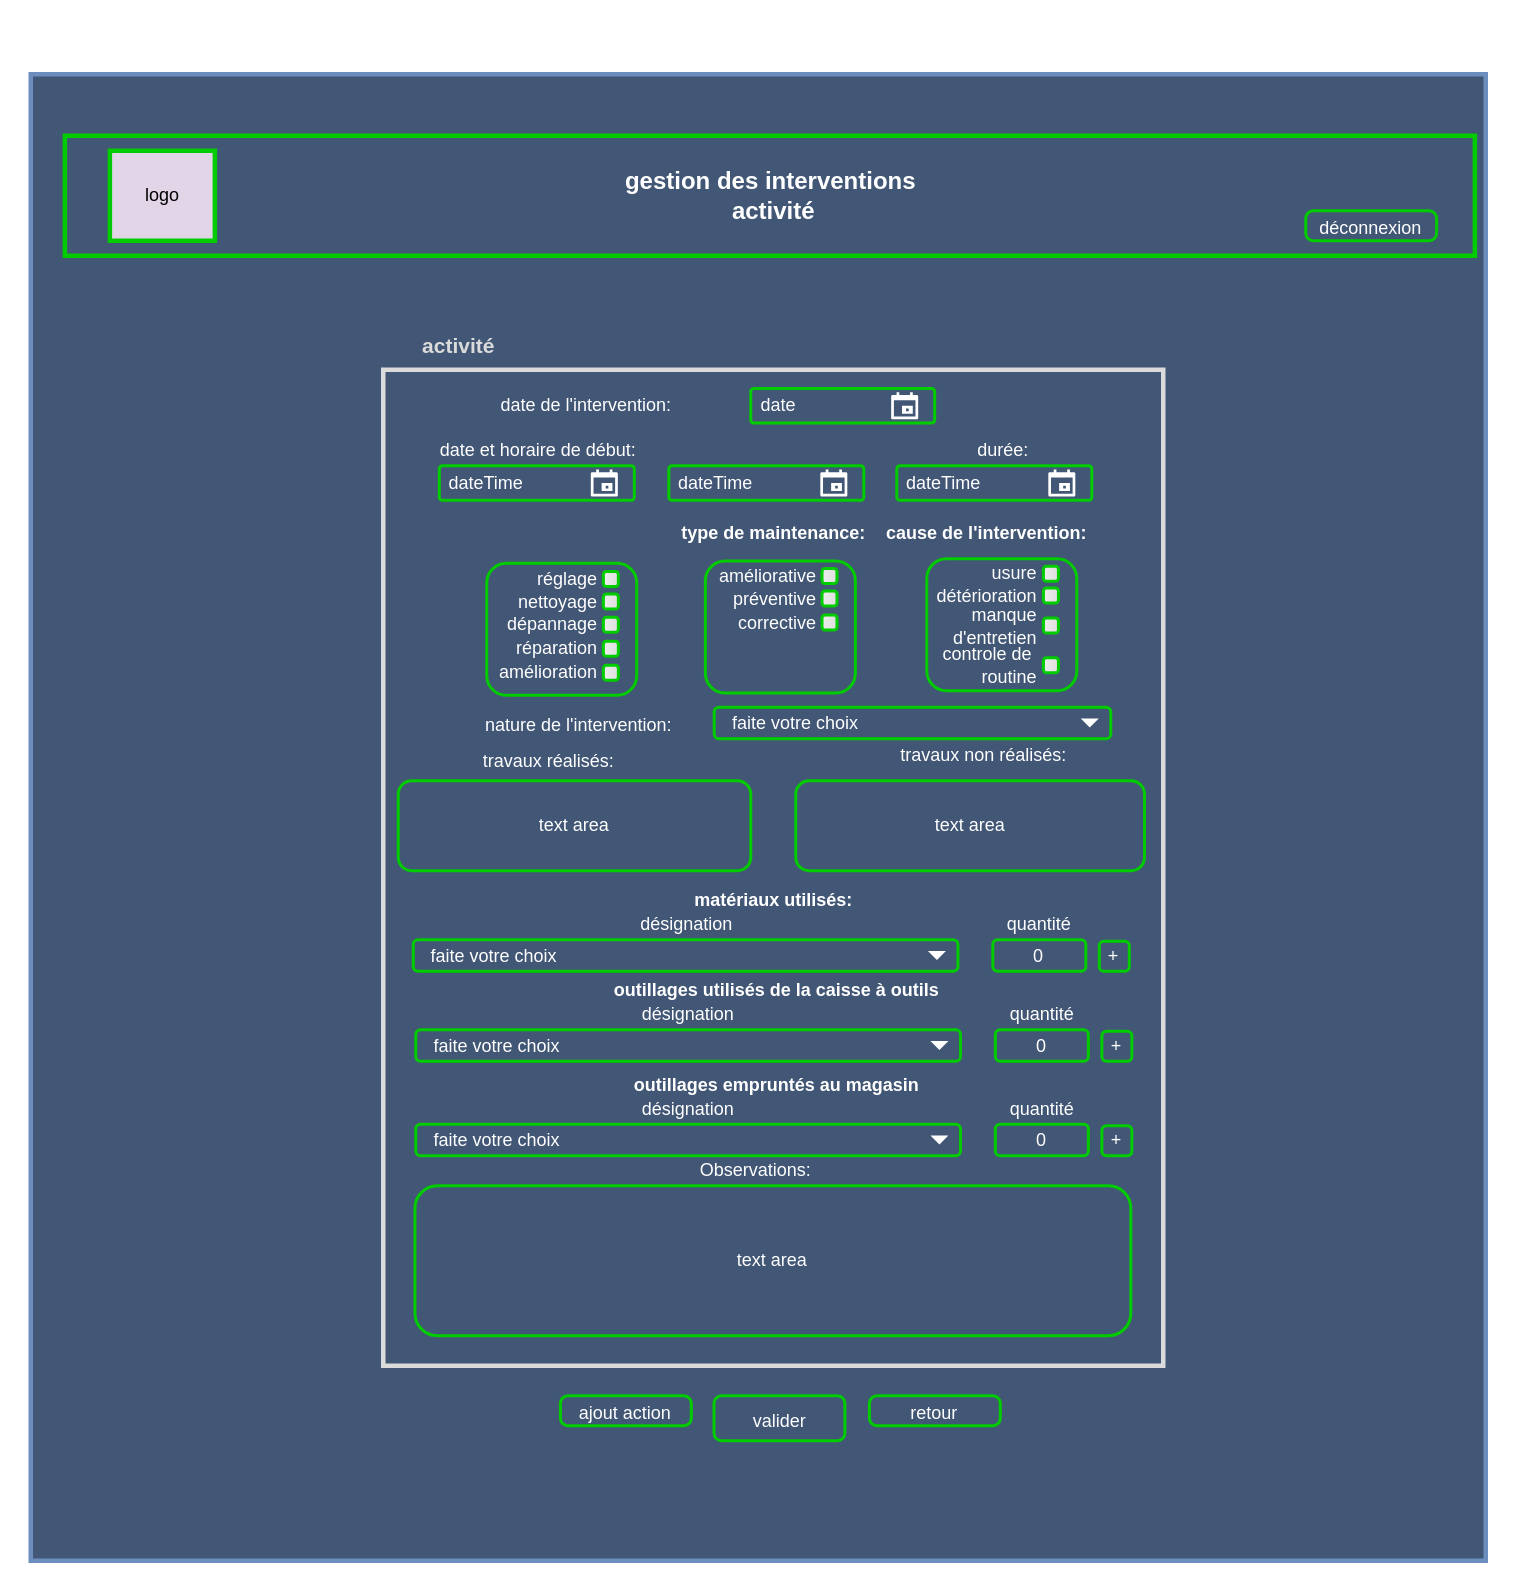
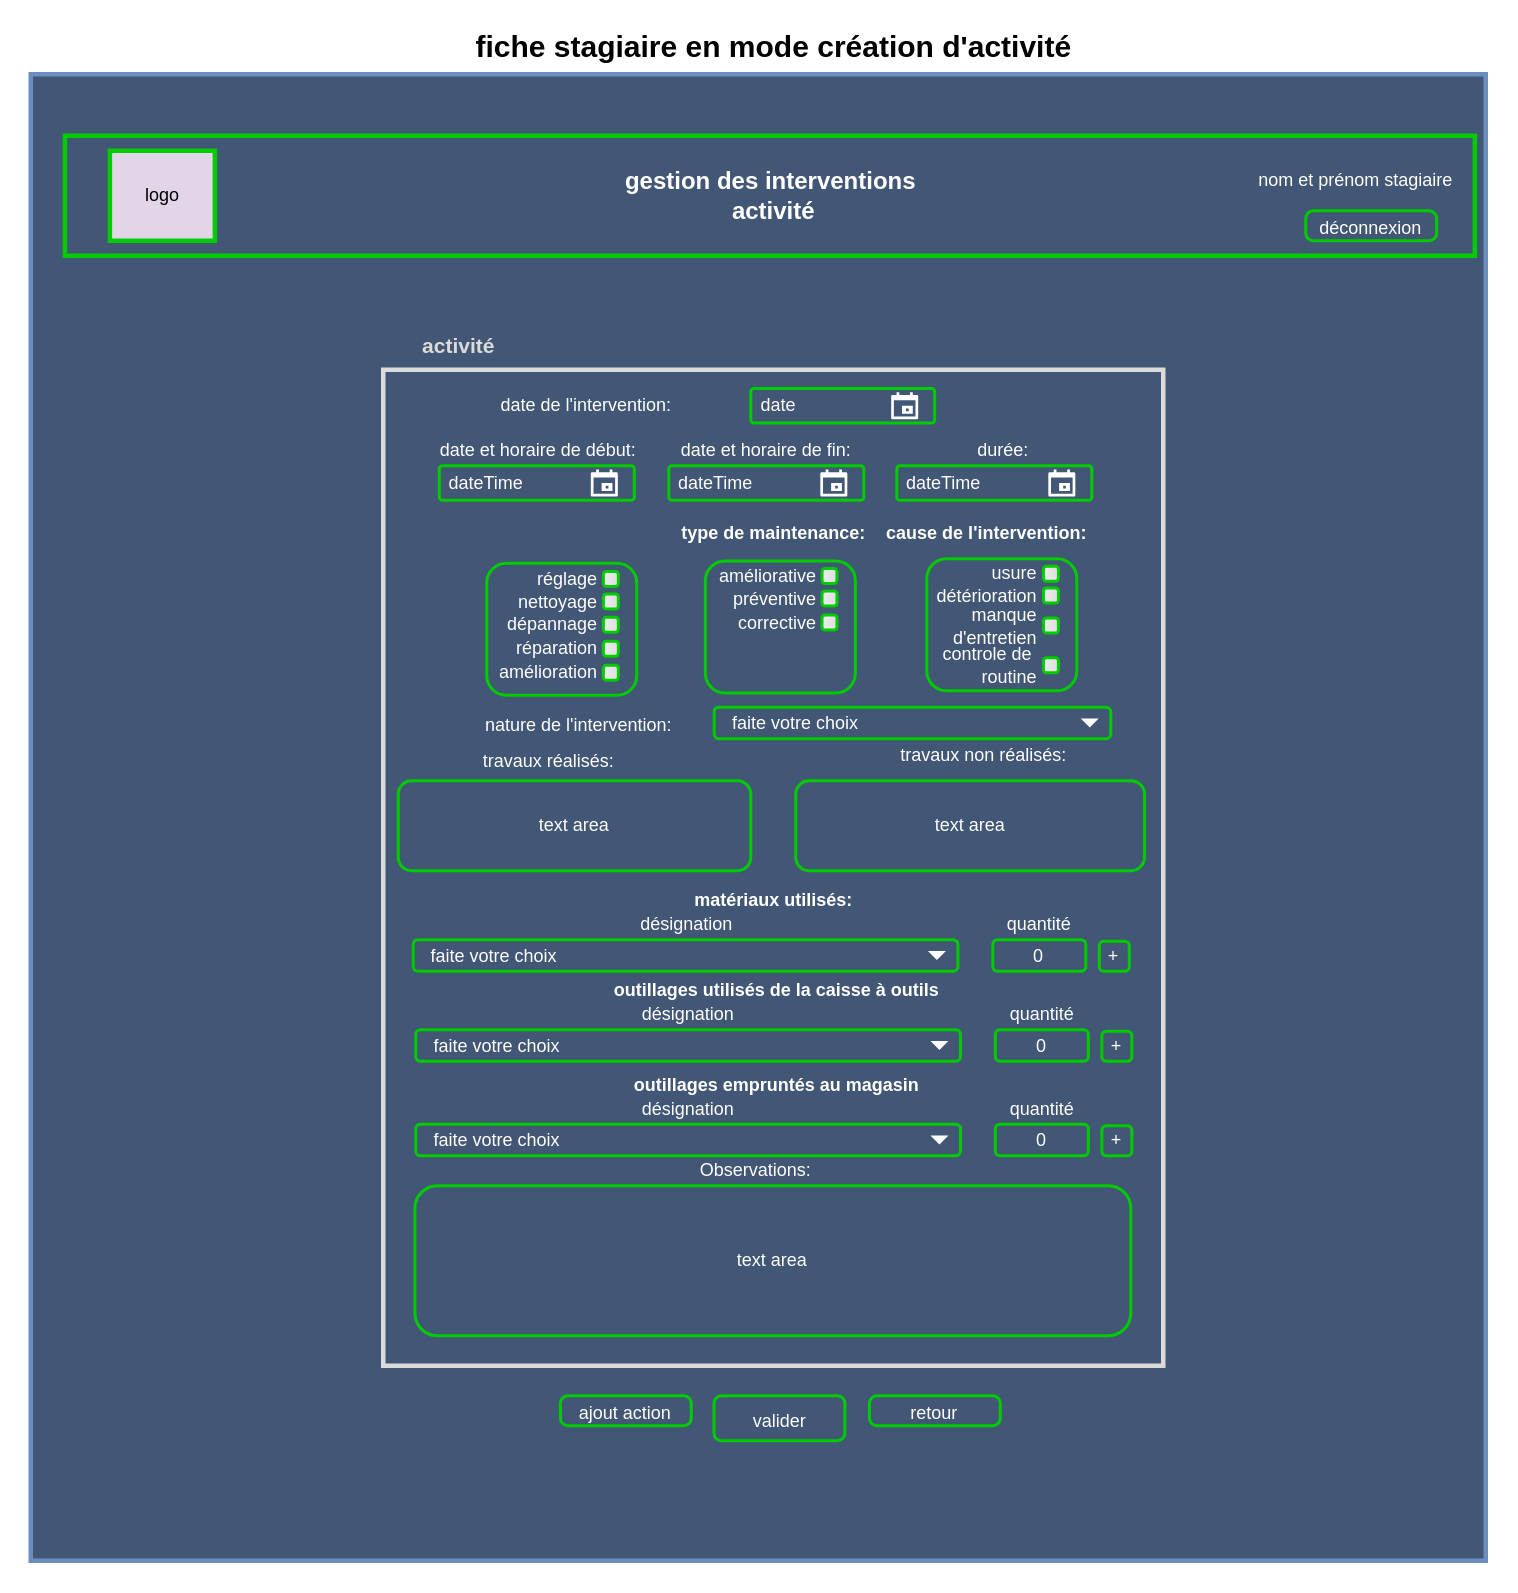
node "fiche stagiaire en mode création d'activité": added
node "nom et prénom stagiaire": added
node "date et horaire de fin:": added
